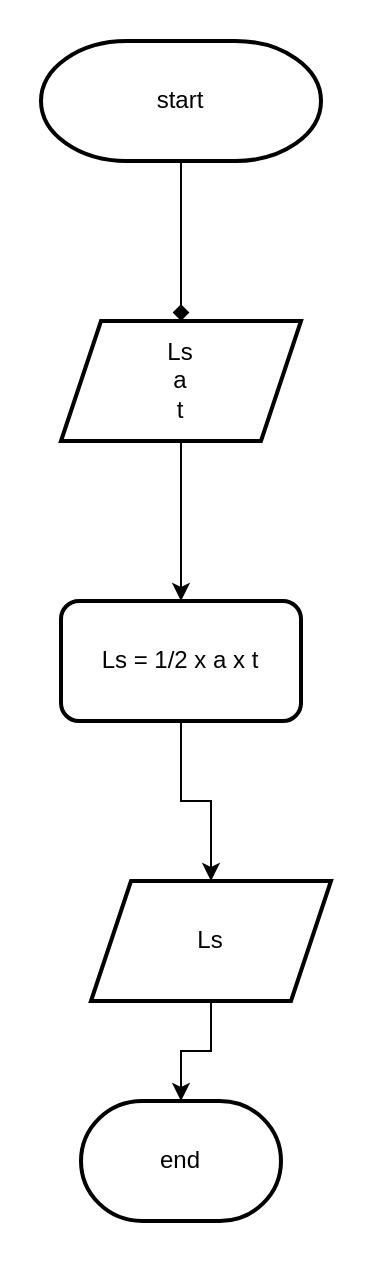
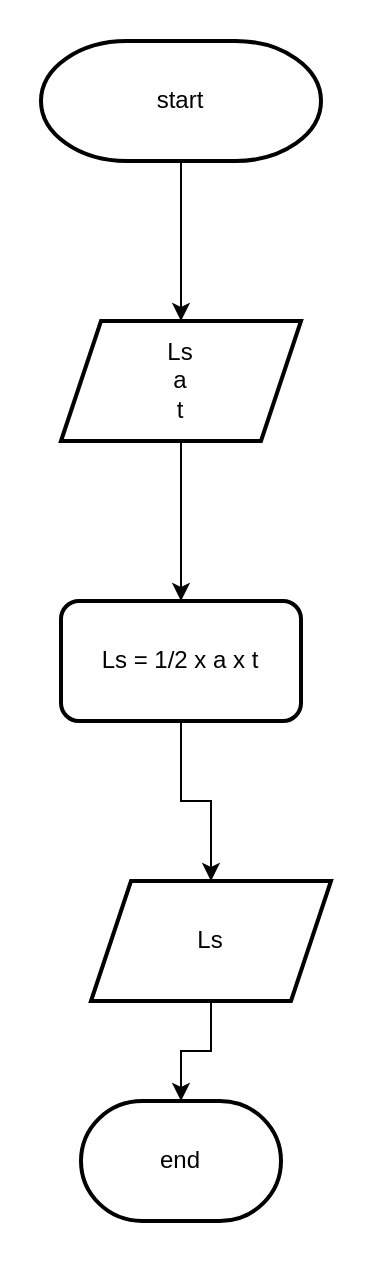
edge "start" -> "Ls a t": arrowhead diamond -> classic
